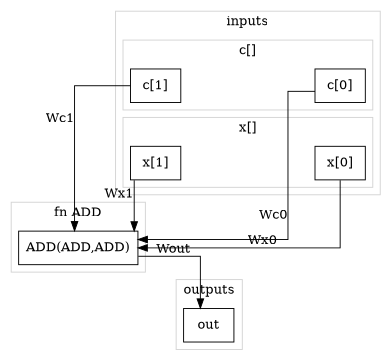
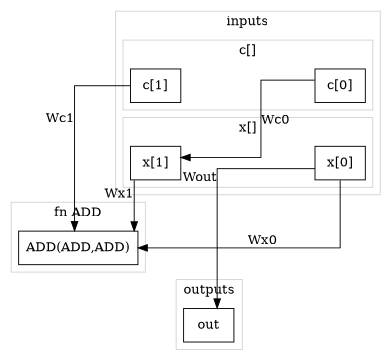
edge "c[0]" -> "ADD(ADD,ADD)": now "c[0]" -> "x[1]"
edge "ADD(ADD,ADD)" -> "out": now "x[0]" -> "out"
